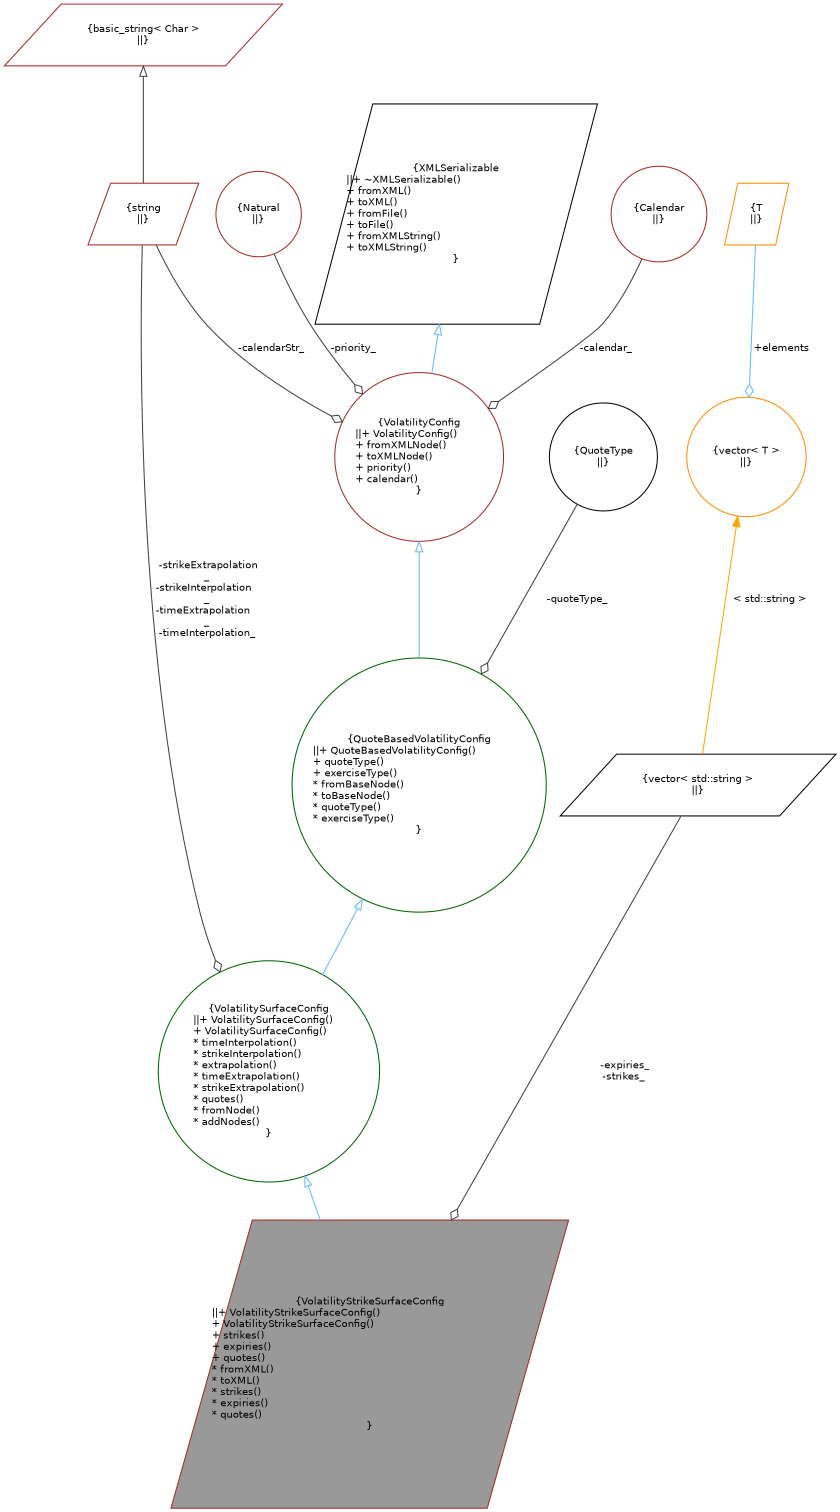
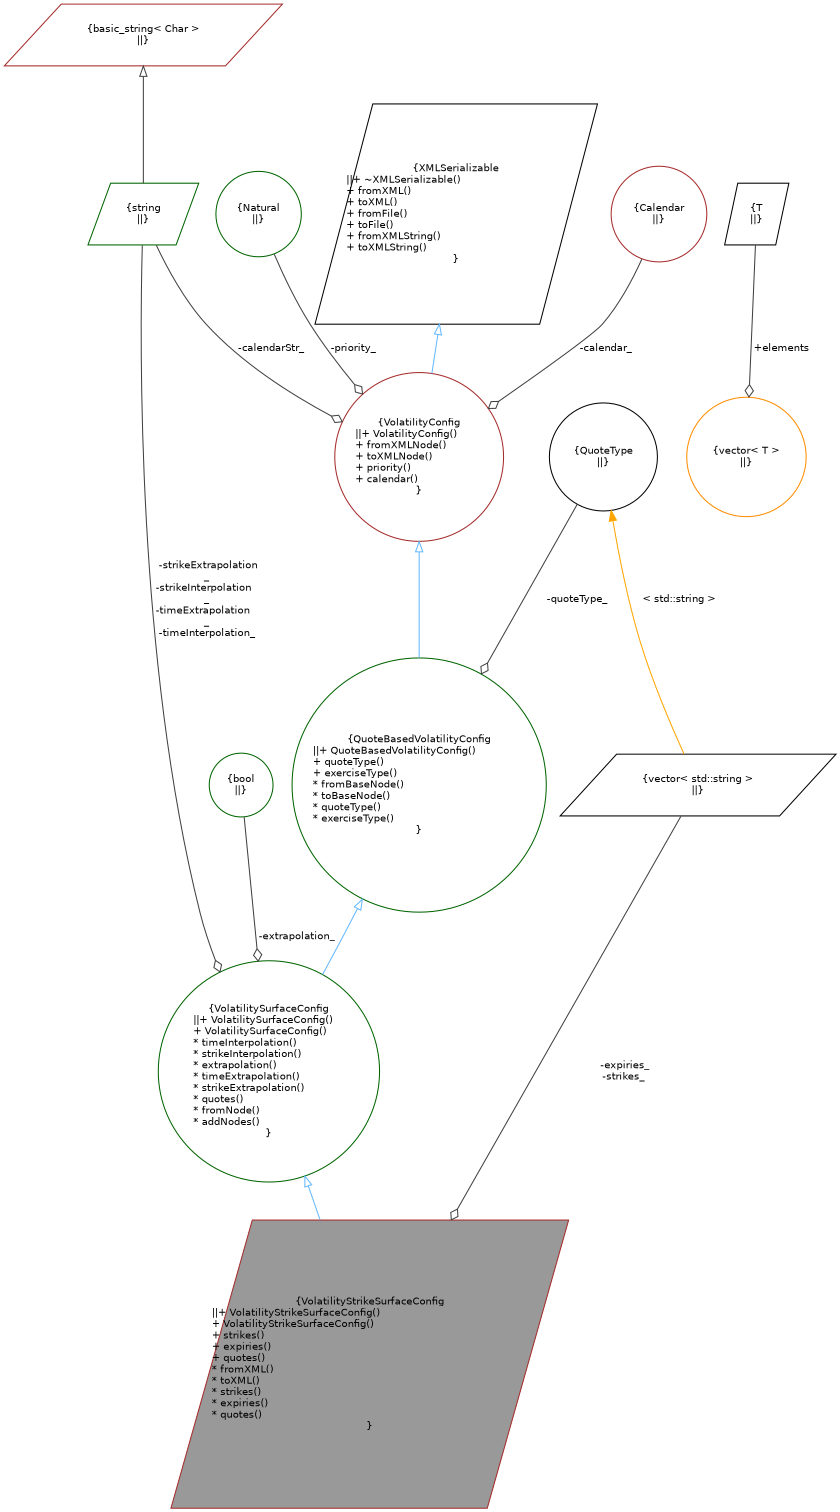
node "{string ||}": color brown -> darkgreen
node "{Natural ||}": color brown -> darkgreen
node "{T ||}": color darkorange -> black
edge "{T ||}" -> "{vector< T > ||}": color steelblue1 -> grey25
edge "{vector< std::string > ||}" -> "{vector< T > ||}": now "{vector< std::string > ||}" -> "{QuoteType ||}"
node "{bool ||}": added
